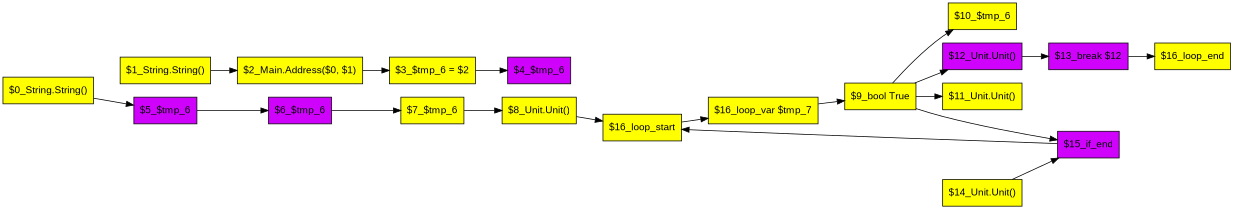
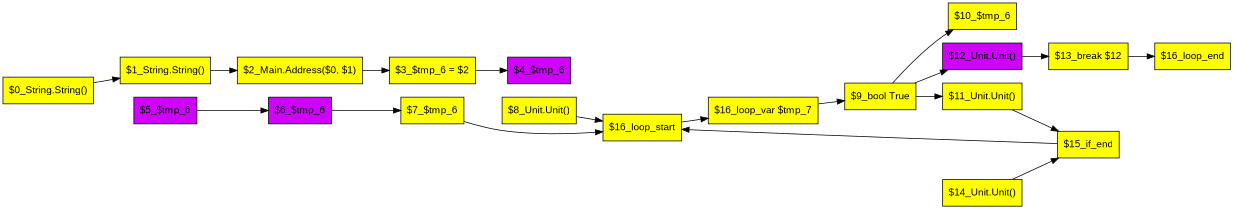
node "$13_break $12": fillcolor #cf03fc -> yellow
edge "$0_String.String()" -> "$5_$tmp_6": now "$0_String.String()" -> "$1_String.String()"
edge "$7_$tmp_6" -> "$8_Unit.Unit()": now "$7_$tmp_6" -> "$16_loop_start"
edge "$9_bool True" -> "$15_if_end": now "$11_Unit.Unit()" -> "$15_if_end"
node "$15_if_end": fillcolor #cf03fc -> yellow
